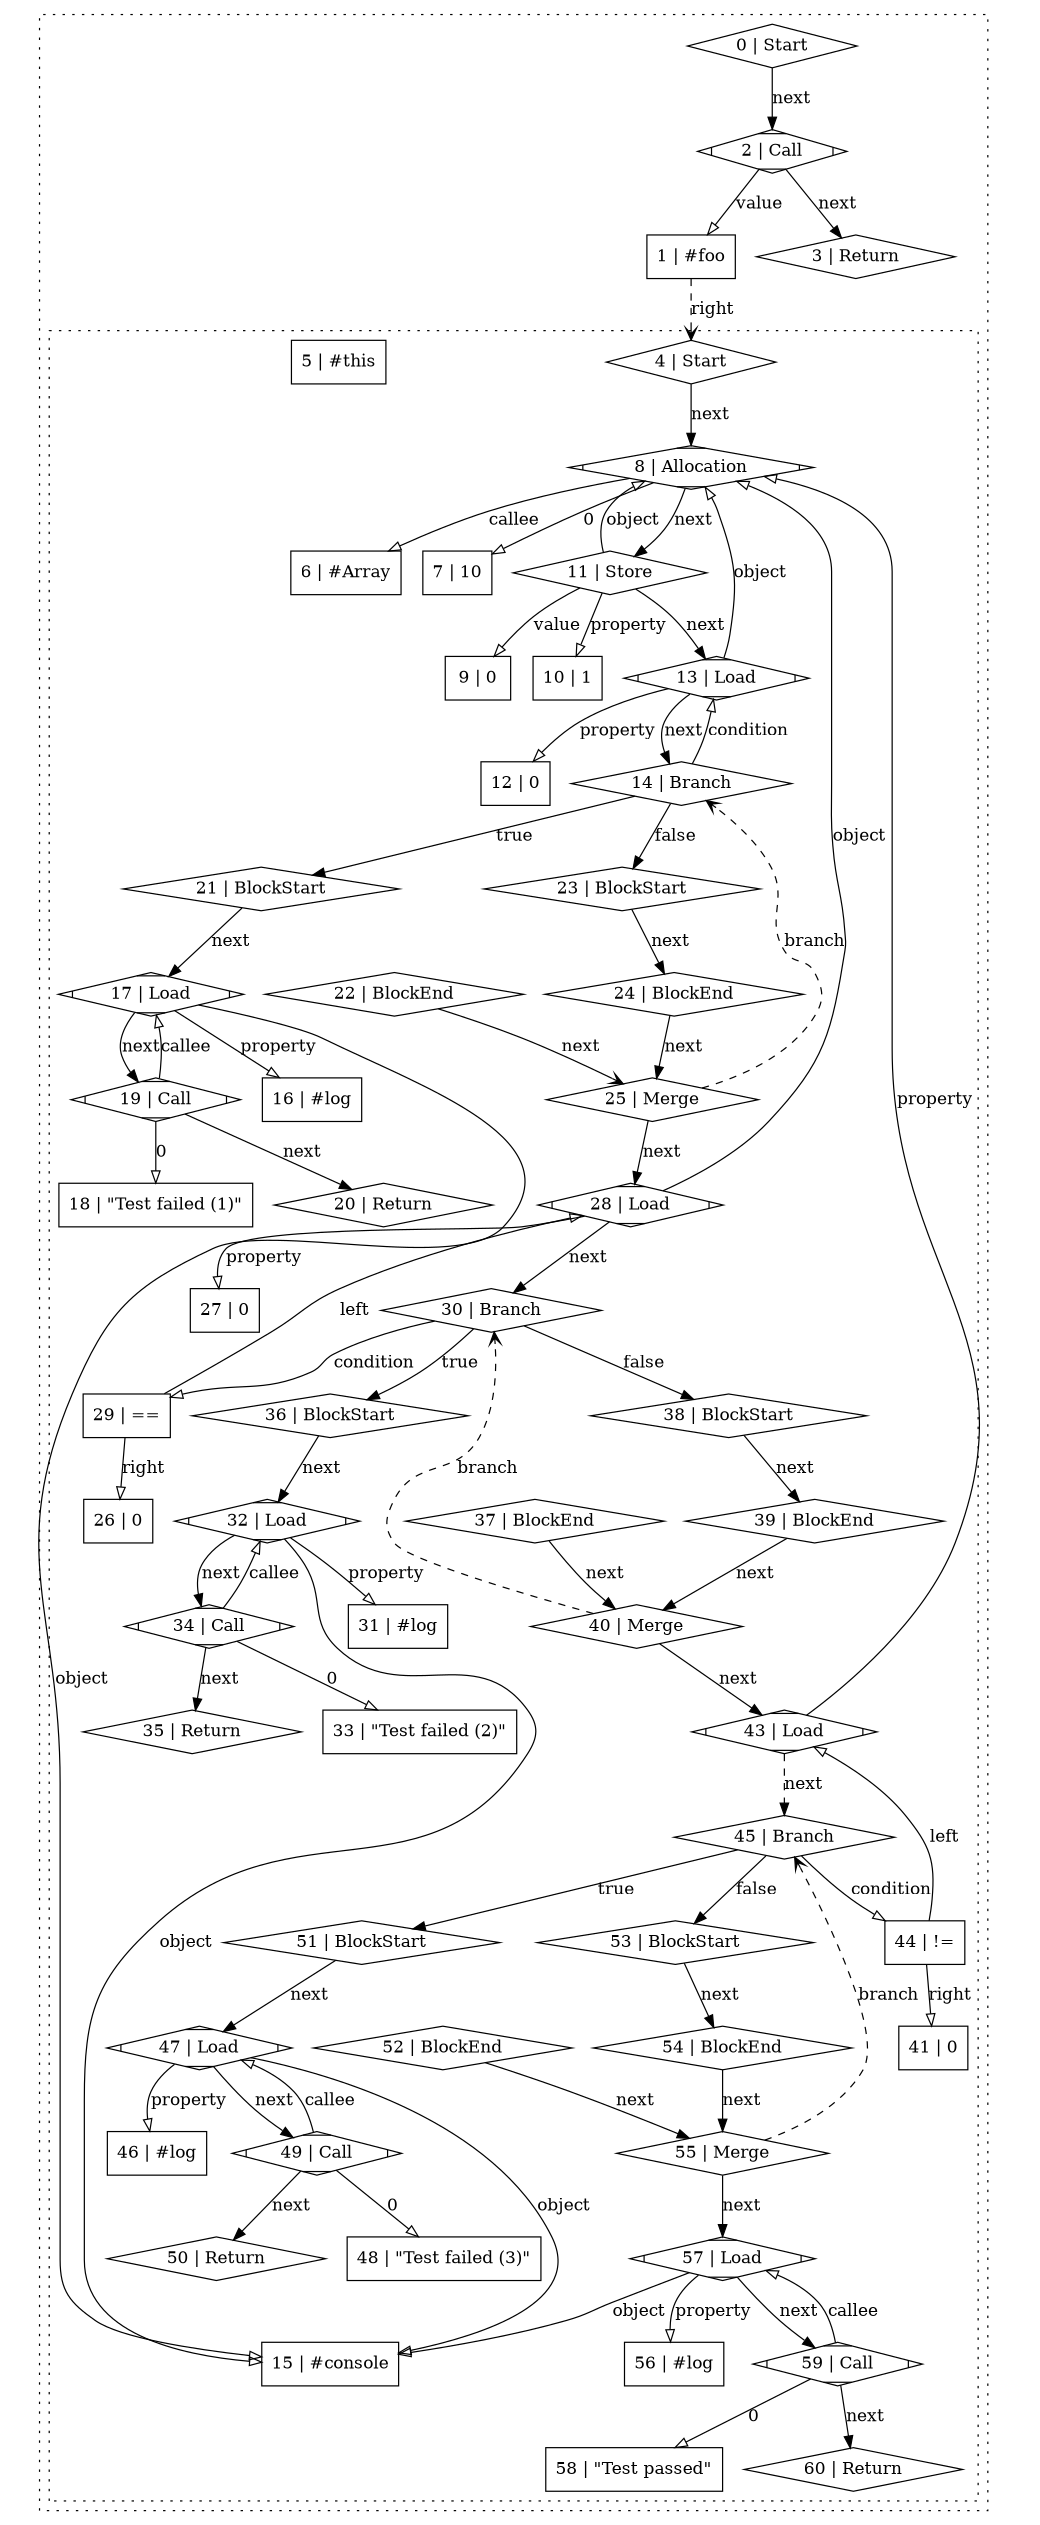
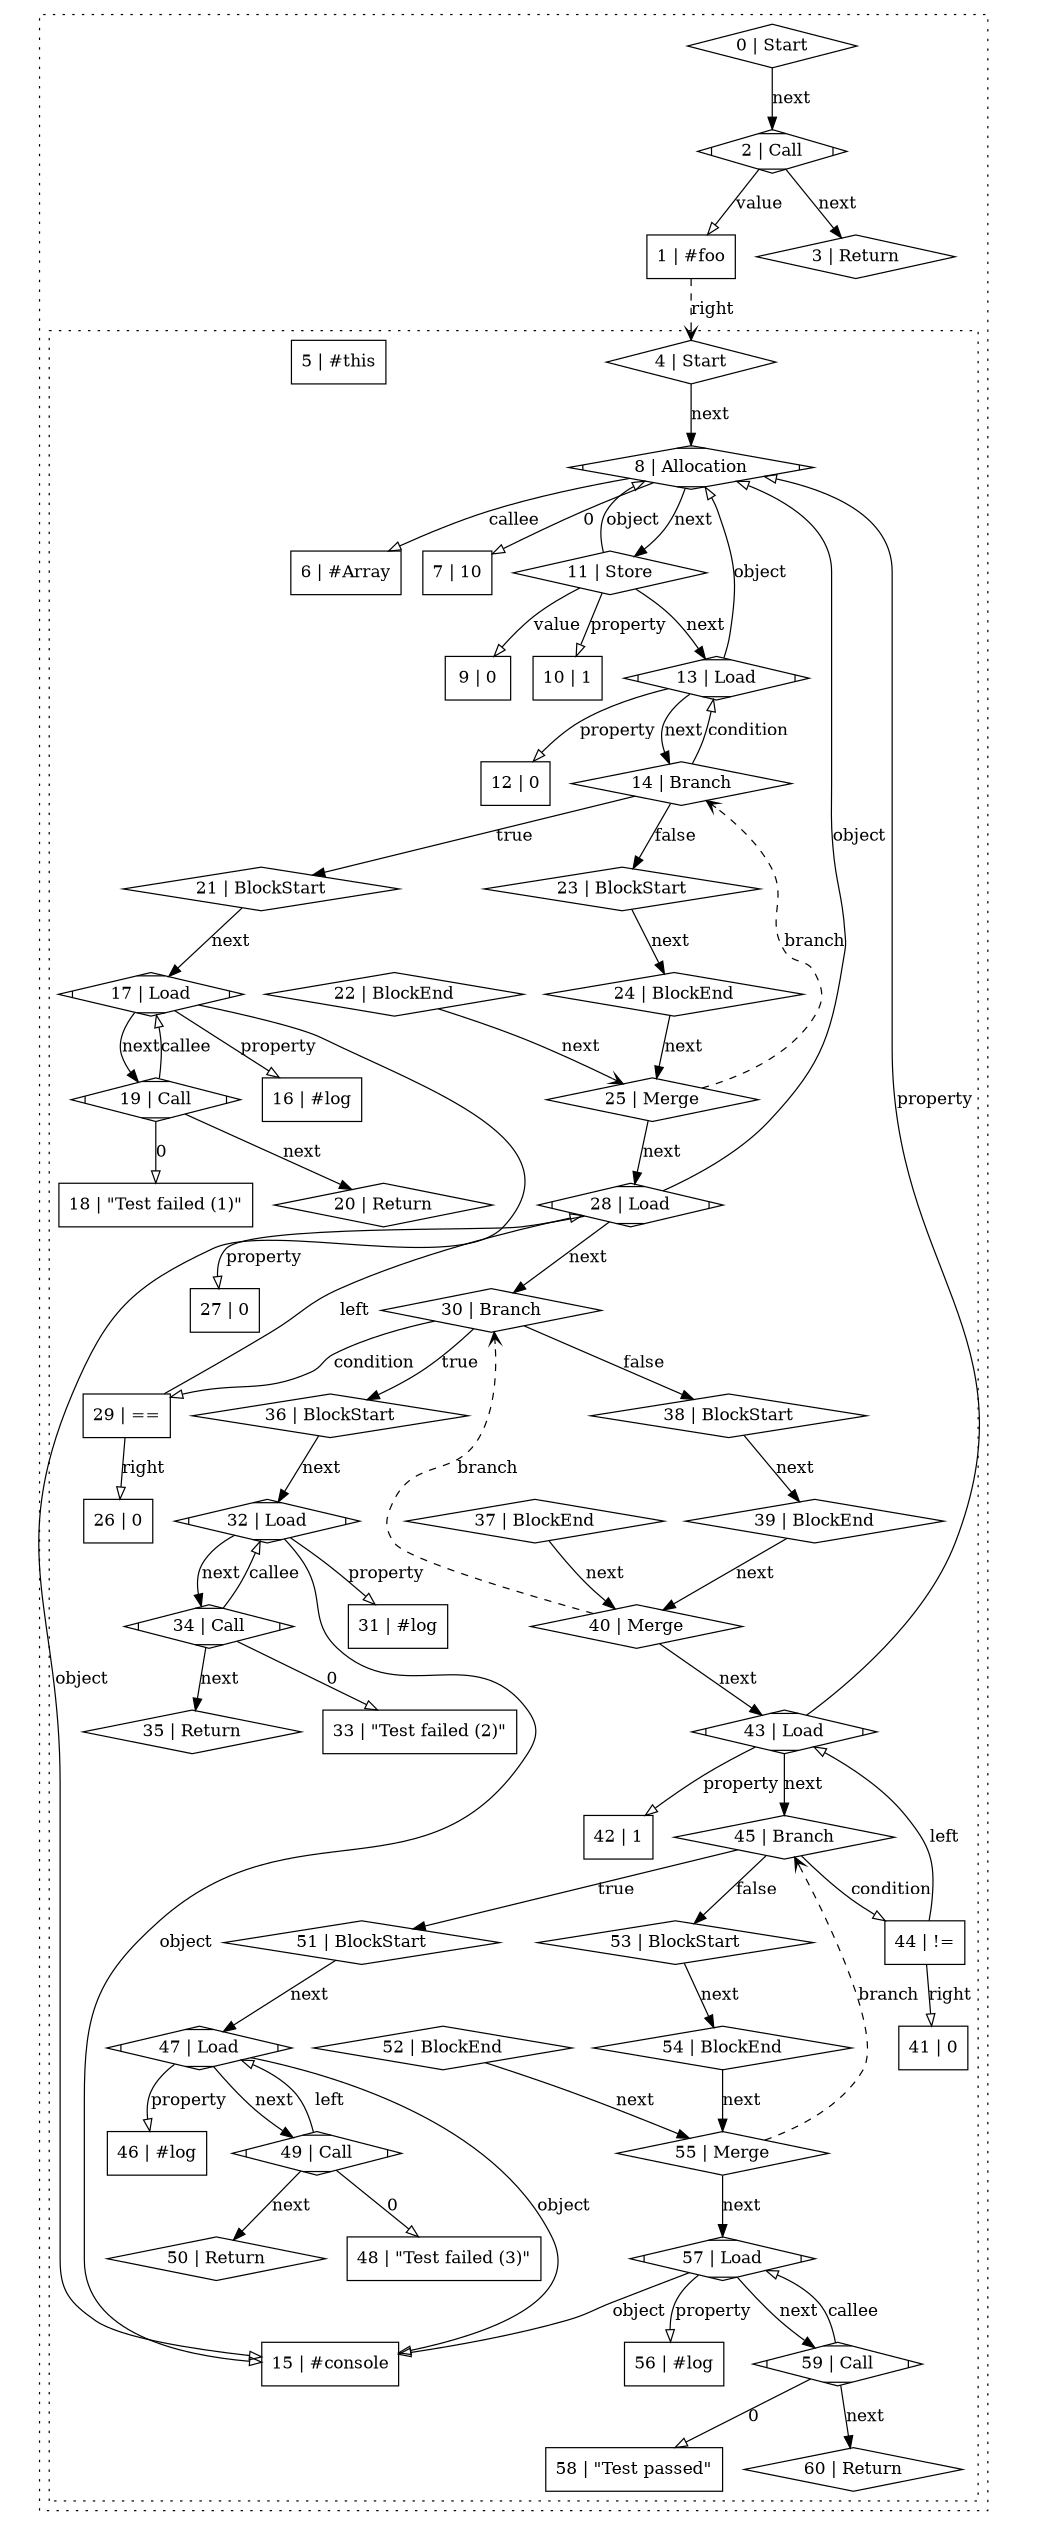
edge "43 | Load" -> "45 | Branch": style dashed -> solid
node "42 | 1": added
edge "49 | Call" -> "47 | Load": label "callee" -> "left"
